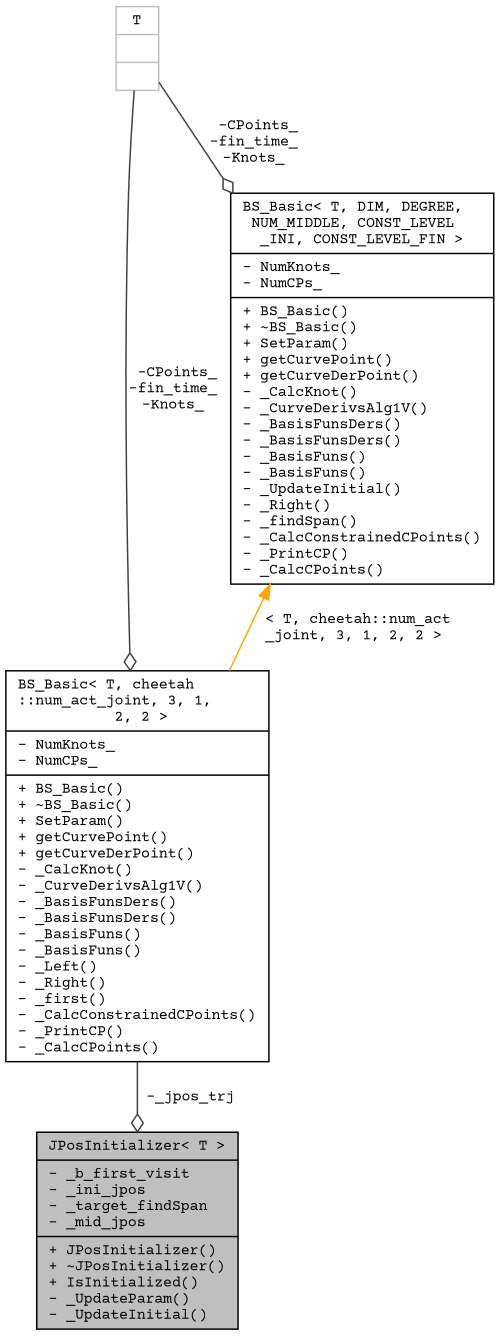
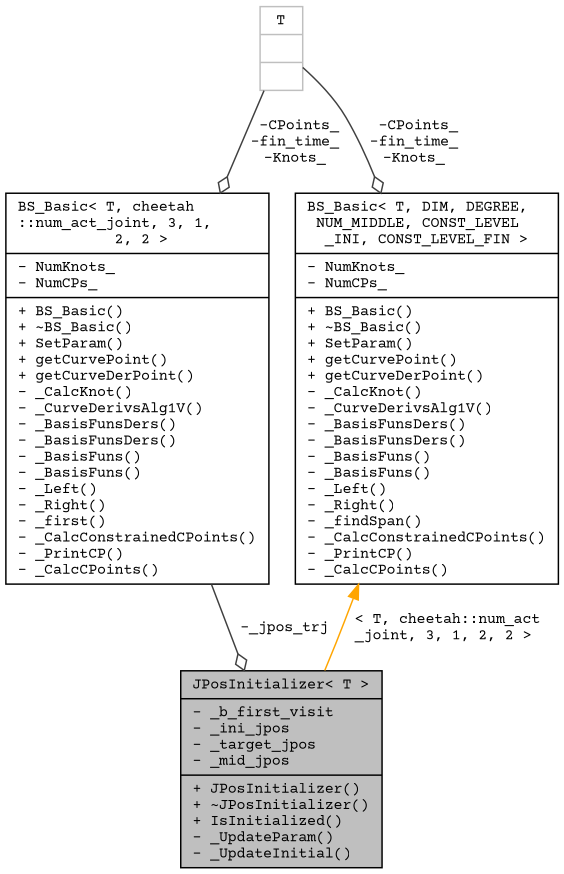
node "BS_Basic< T, DIM, DEGREE,": text "- _UpdateInitial()" -> "- _Left()"
edge "BS_Basic< T, cheetah" -> "BS_Basic< T, DIM, DEGREE,": now "JPosInitializer< T >" -> "BS_Basic< T, DIM, DEGREE,"
node "JPosInitializer< T >": text "- _target_findSpan" -> "- _target_jpos"
